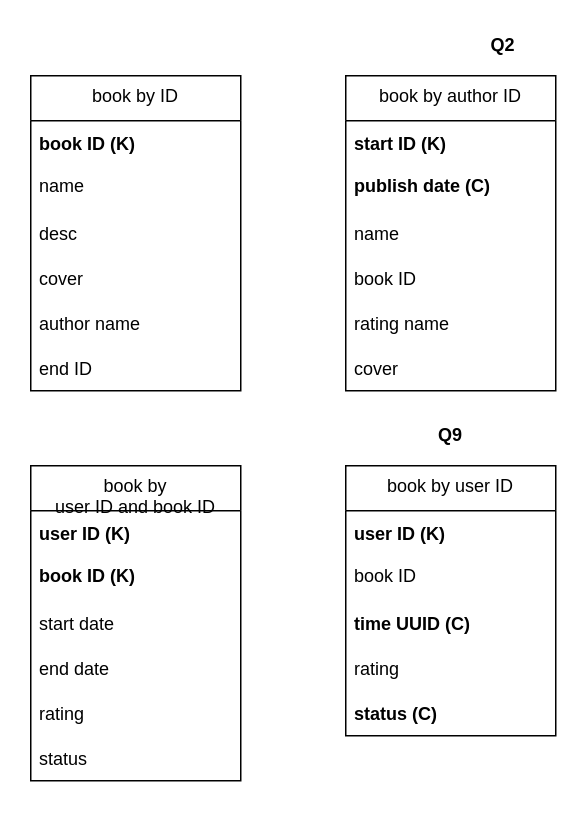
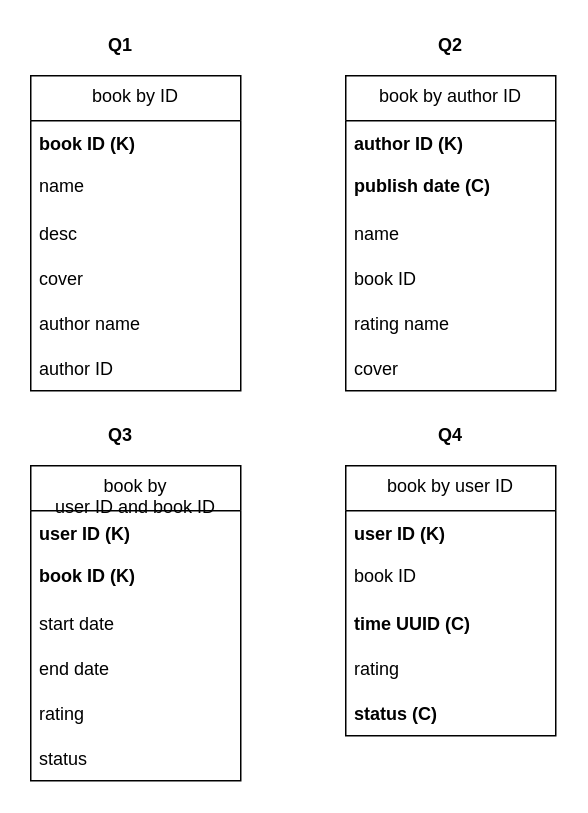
node "Q1": added
node "Q2": moved (503, 46) -> (451, 46)
node "start ID (K)": label "start ID (K)" -> "author ID (K)"
node "end ID": label "end ID" -> "author ID"
node "Q3": added
node "Q9": label "Q9" -> "Q4"
